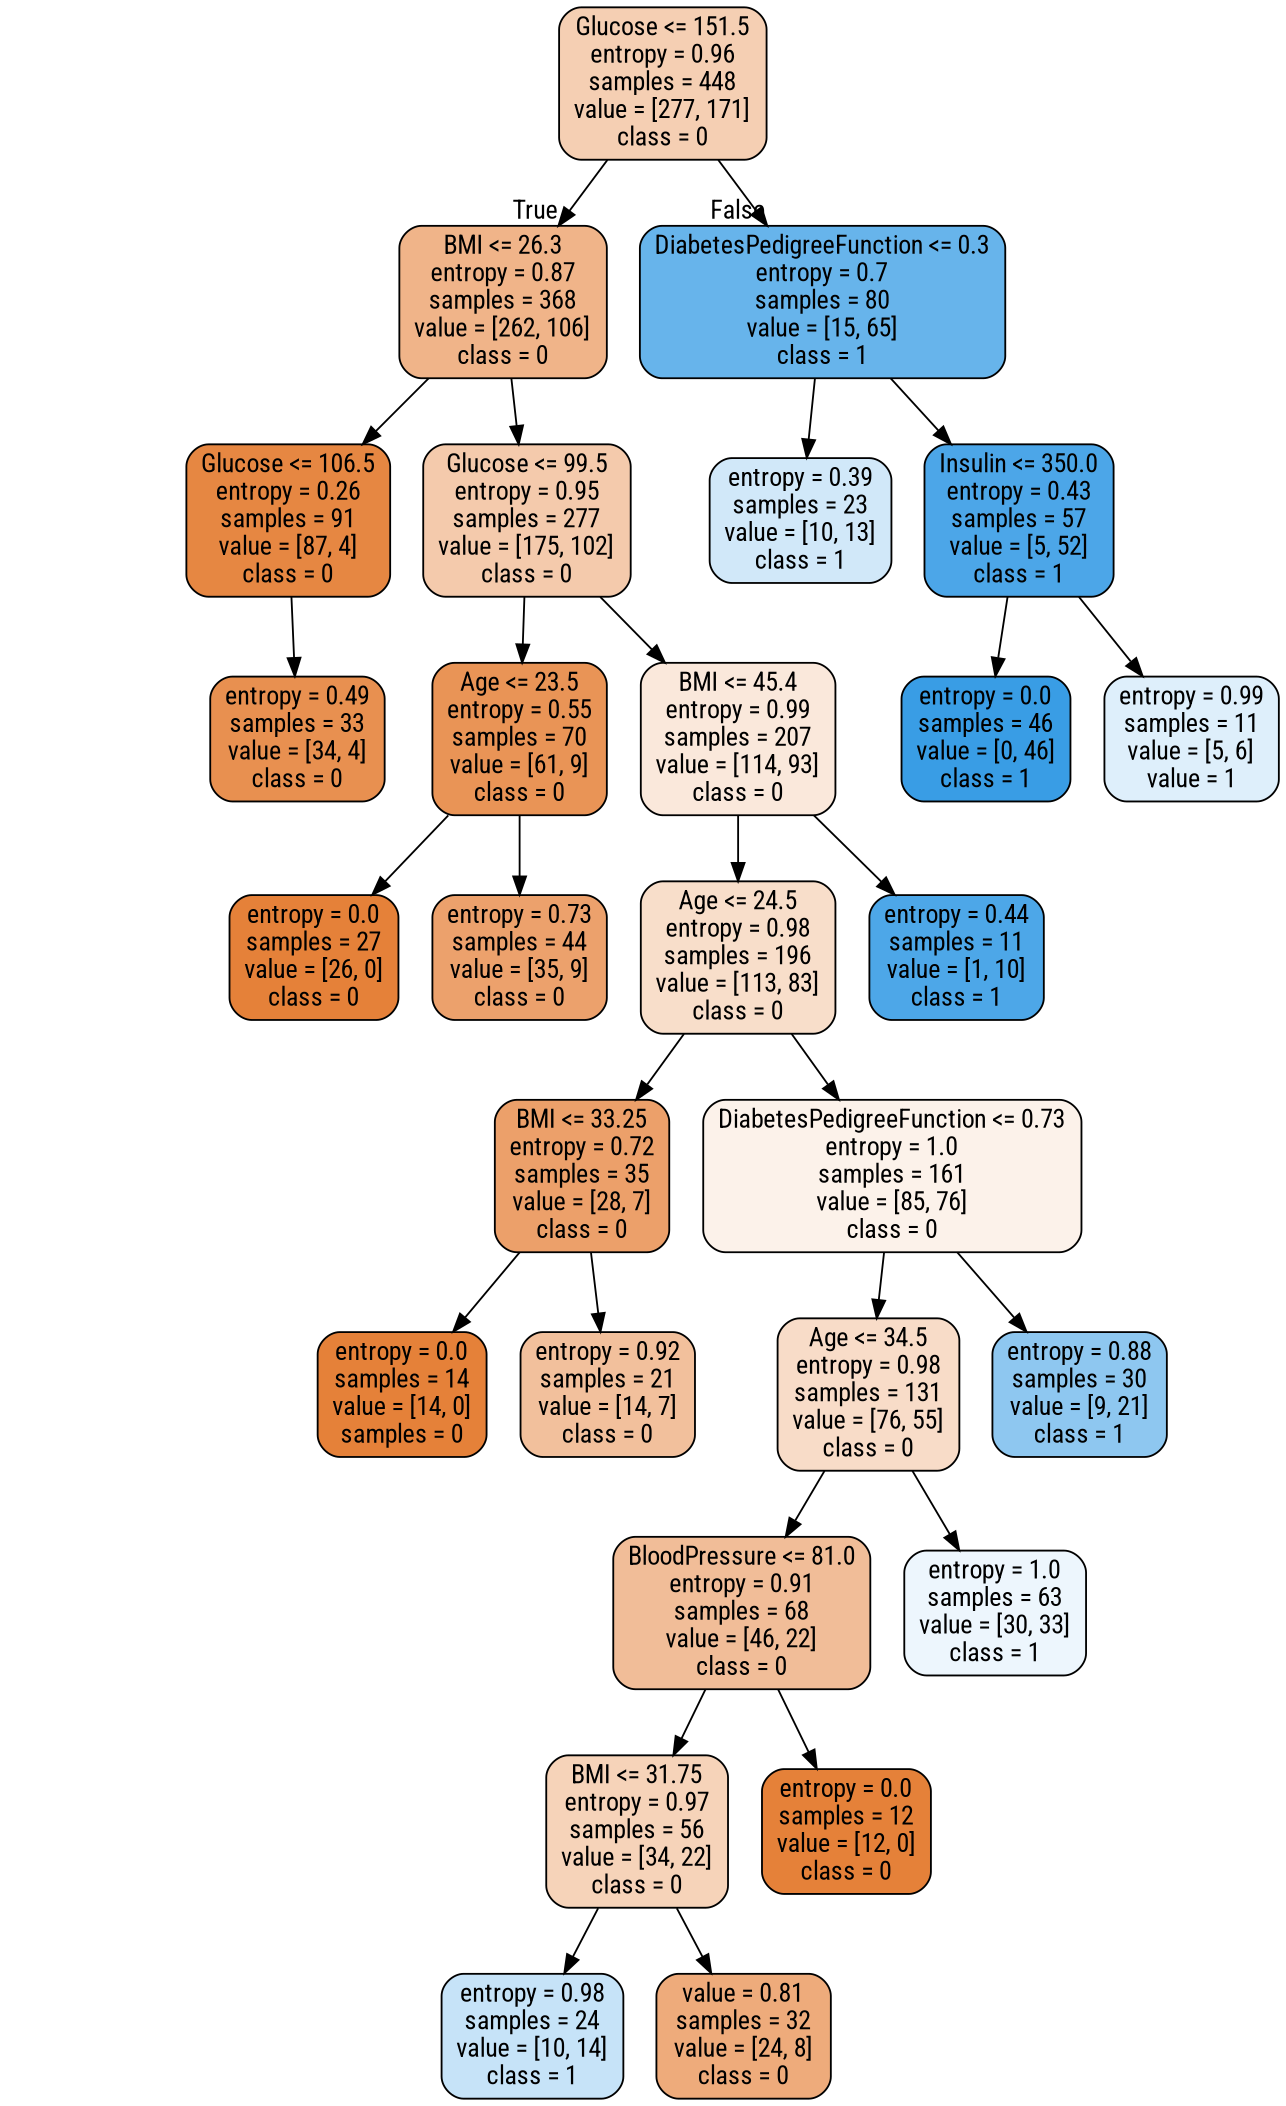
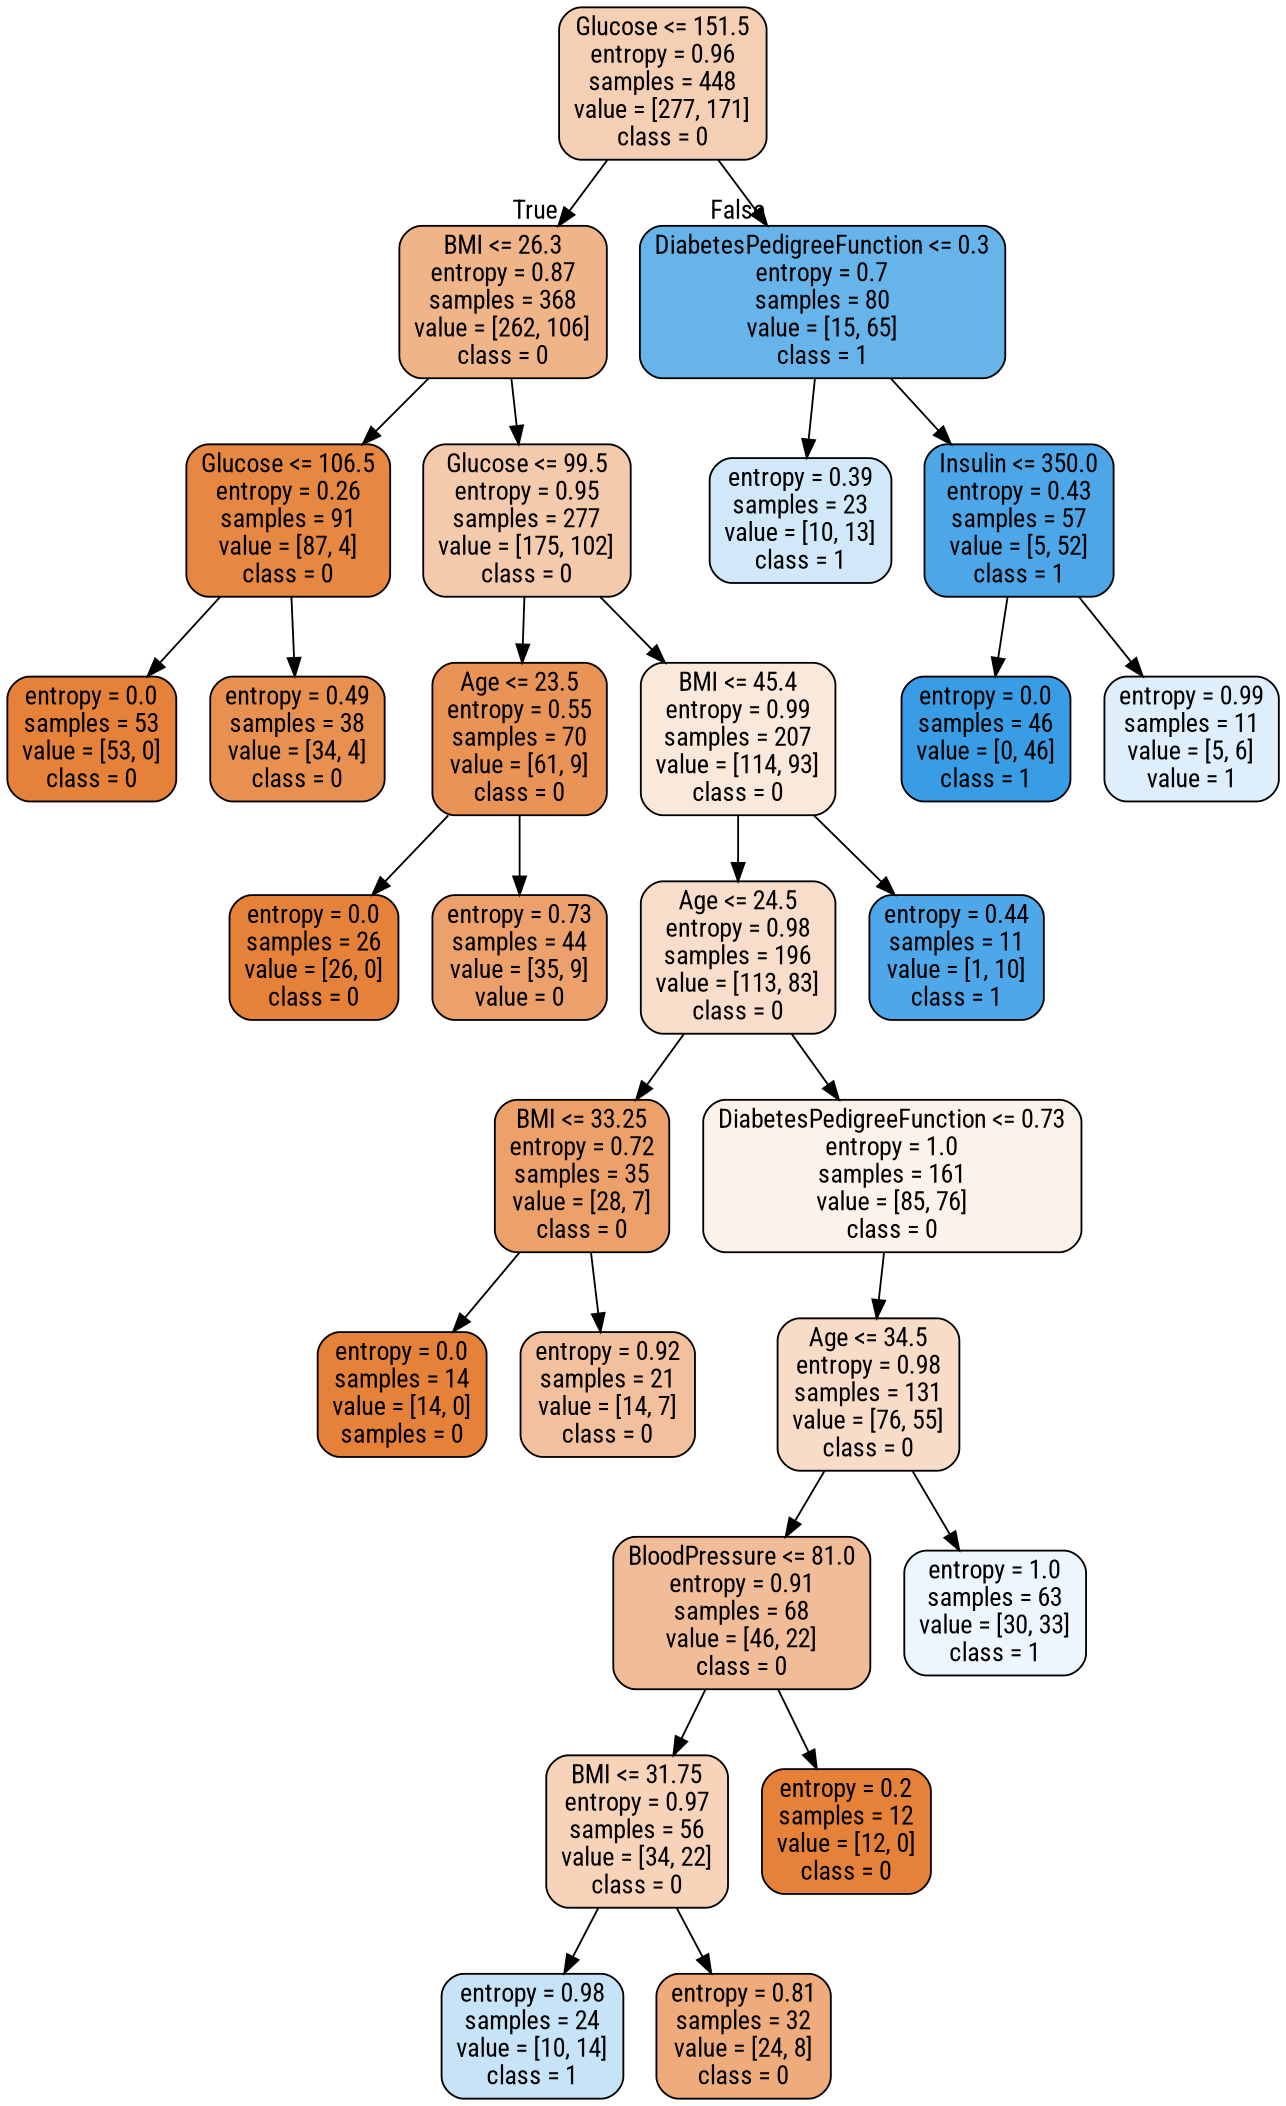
node "entropy = 0.0 samples = 53 value = [53, 0] class = 0": added
node "entropy = 0.49 samples = 33 value = [34, 4] class = 0": label "entropy = 0.49 samples = 33 value = [34, 4] class = 0" -> "entropy = 0.49 samples = 38 value = [34, 4] class = 0"
node "entropy = 0.0 samples = 27 value = [26, 0] class = 0": label "entropy = 0.0 samples = 27 value = [26, 0] class = 0" -> "entropy = 0.0 samples = 26 value = [26, 0] class = 0"
node "entropy = 0.73 samples = 44 value = [35, 9] class = 0": label "entropy = 0.73 samples = 44 value = [35, 9] class = 0" -> "entropy = 0.73 samples = 44 value = [35, 9] value = 0"
node "entropy = 0.88 samples = 30 value = [9, 21] class = 1": removed
node "entropy = 0.0 samples = 12 value = [12, 0] class = 0": label "entropy = 0.0 samples = 12 value = [12, 0] class = 0" -> "entropy = 0.2 samples = 12 value = [12, 0] class = 0"
node "value = 0.81 samples = 32 value = [24, 8] class = 0": label "value = 0.81 samples = 32 value = [24, 8] class = 0" -> "entropy = 0.81 samples = 32 value = [24, 8] class = 0"
